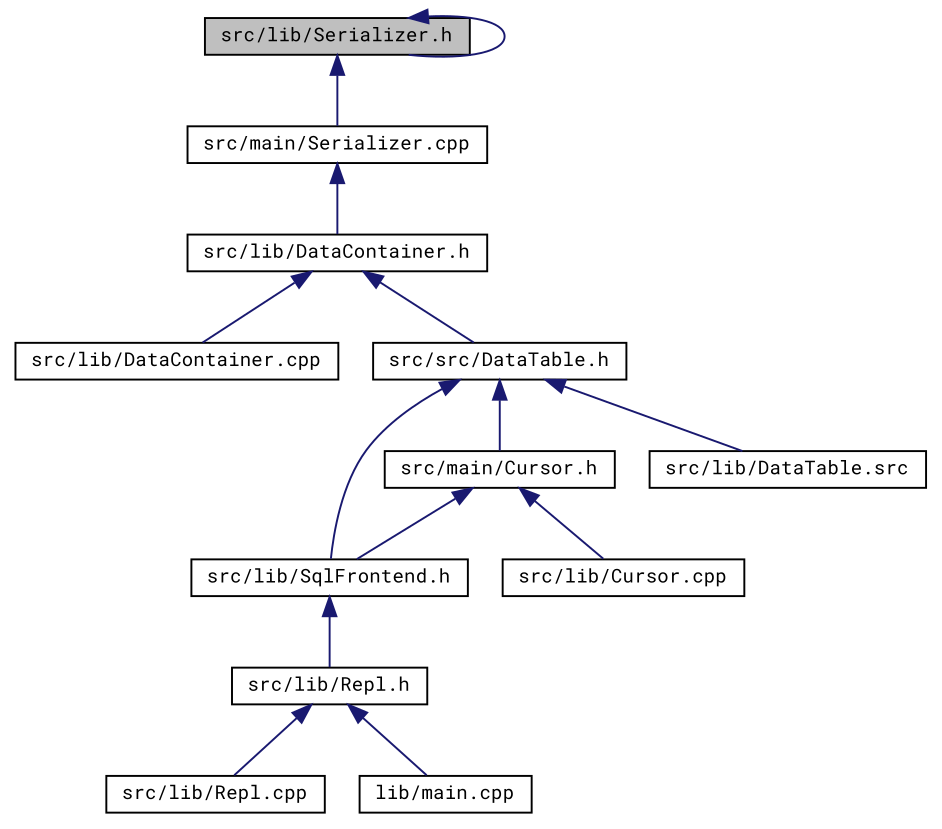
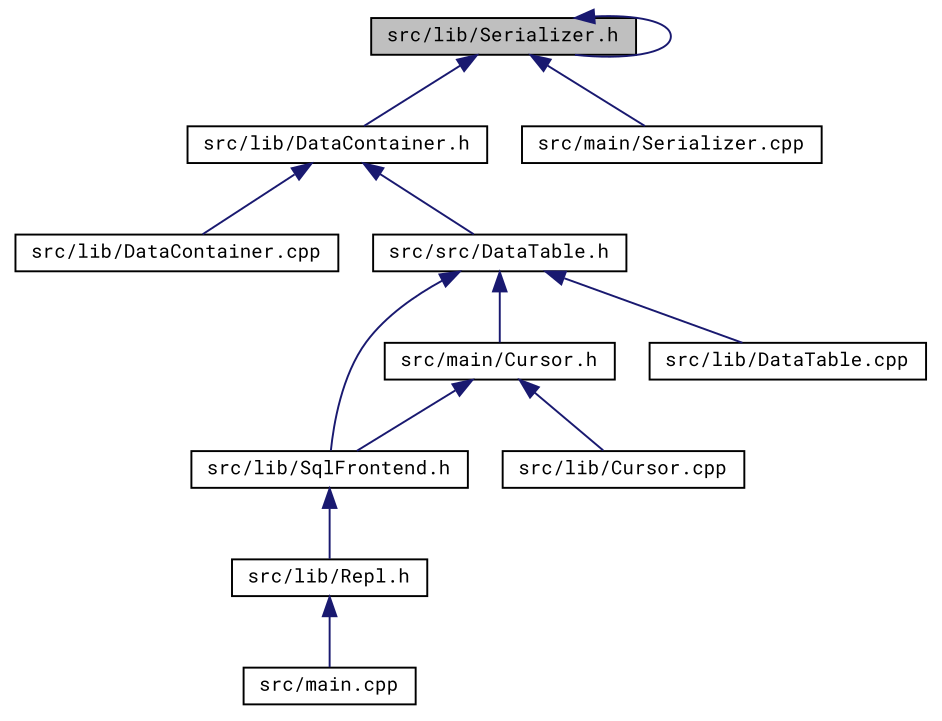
edge "src/lib/DataContainer.h" -> "src/main/Serializer.cpp": now "src/lib/DataContainer.h" -> "src/lib/Serializer.h"
node "src/lib/DataTable.src": label "src/lib/DataTable.src" -> "src/lib/DataTable.cpp"
node "src/lib/Repl.cpp": removed
node "lib/main.cpp": label "lib/main.cpp" -> "src/main.cpp"
